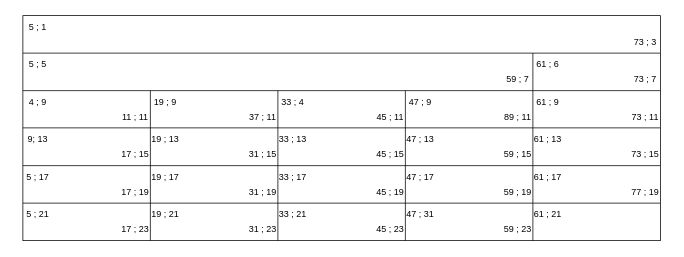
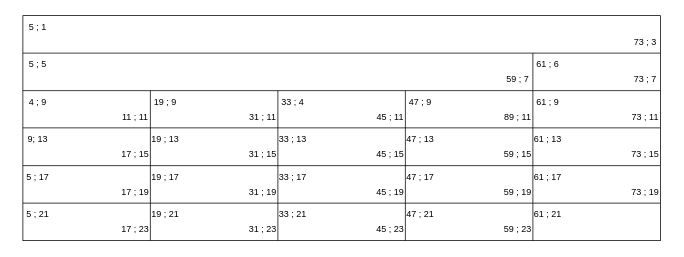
node "37 ; 11": label "37 ; 11" -> "31 ; 11"
node "77 ; 19": label "77 ; 19" -> "73 ; 19"
node "47 ; 31": label "47 ; 31" -> "47 ; 21"
